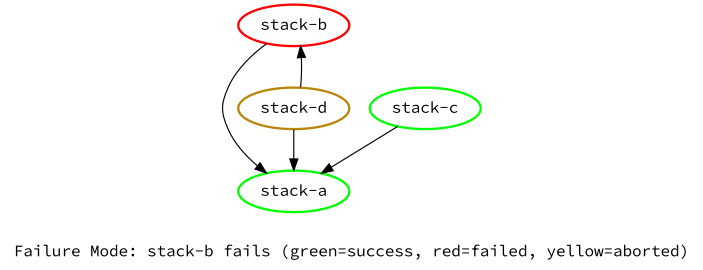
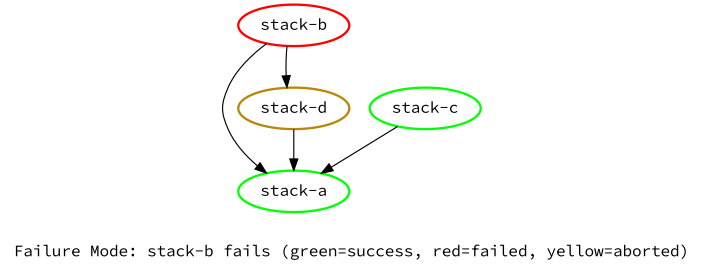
edge "stack-d" -> "stack-b": reversed
